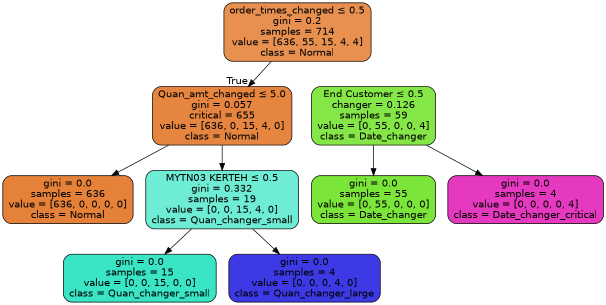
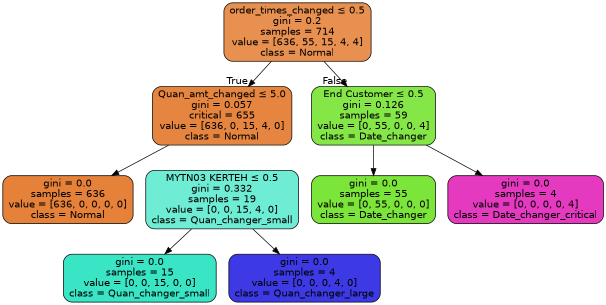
edge "order_times_changed ≤ 0.5" -> "End Customer ≤ 0.5": added
node "End Customer ≤ 0.5": text "changer = 0.126" -> "gini = 0.126"
edge "Quan_amt_changed ≤ 5.0" -> "MYTN03 KERTEH ≤ 0.5": removed
